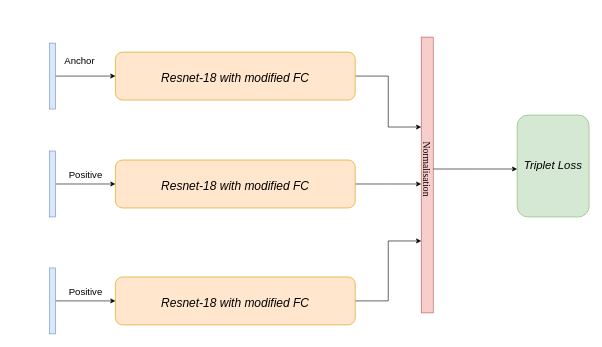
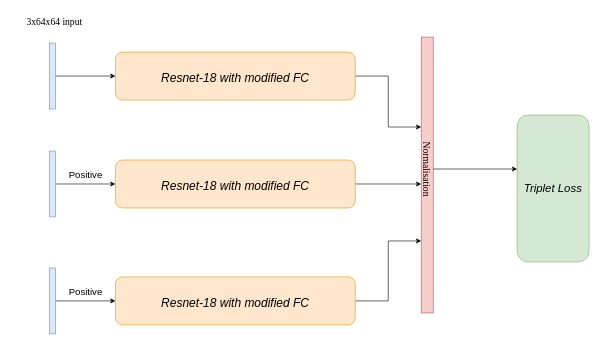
node "3x64x64 input": added
node "Anchor": removed
node "Triplet Loss": size 72x102 -> 72x147
